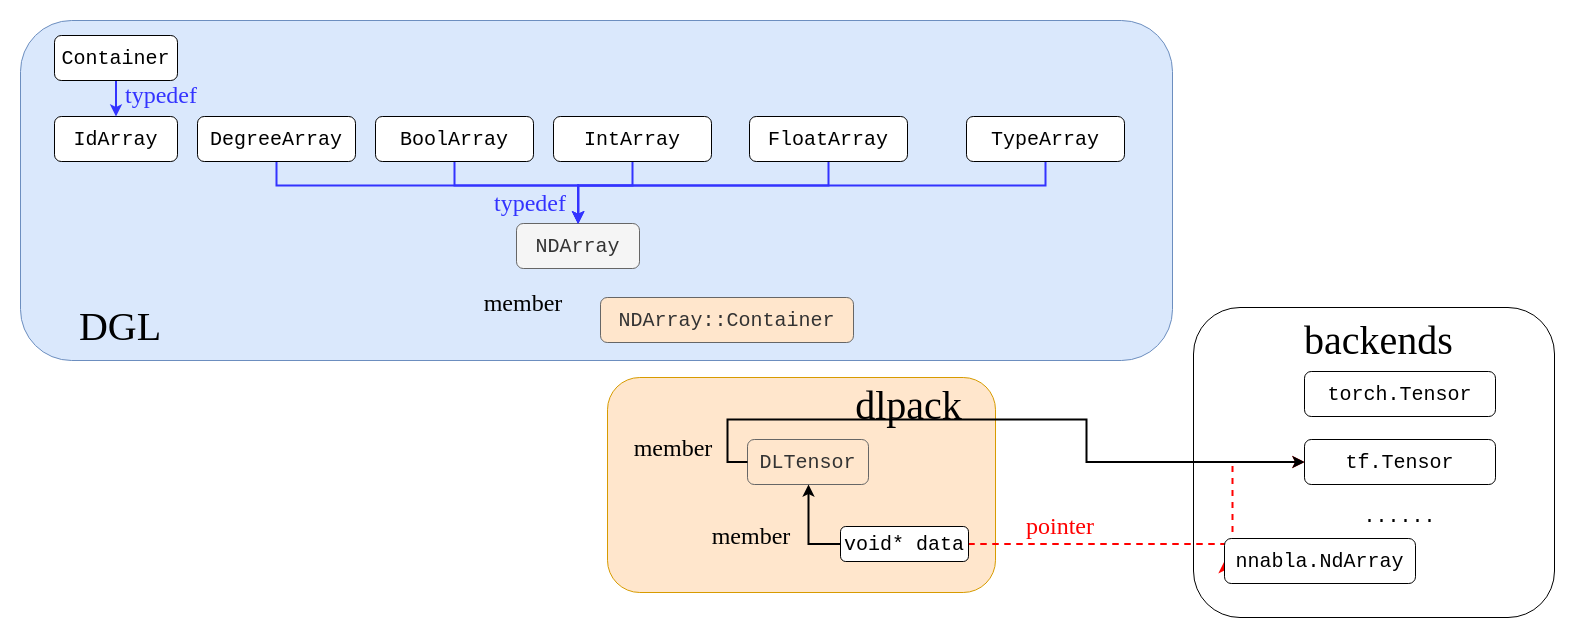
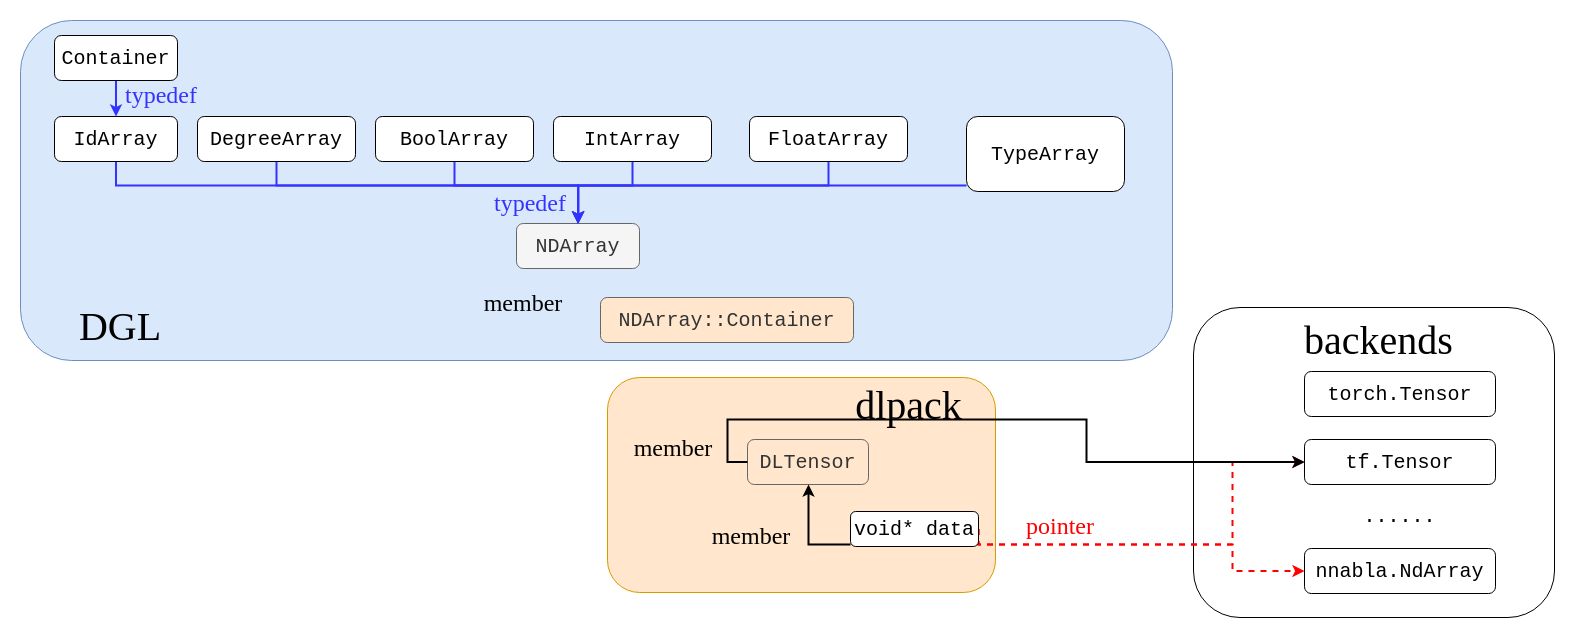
node "TypeArray": size 158x45 -> 158x75
edge "IdArray" -> "NDArray": added
node "void* data": moved (905, 544) -> (915, 529)
node "nnabla.NdArray": moved (1320, 561) -> (1400, 571)
